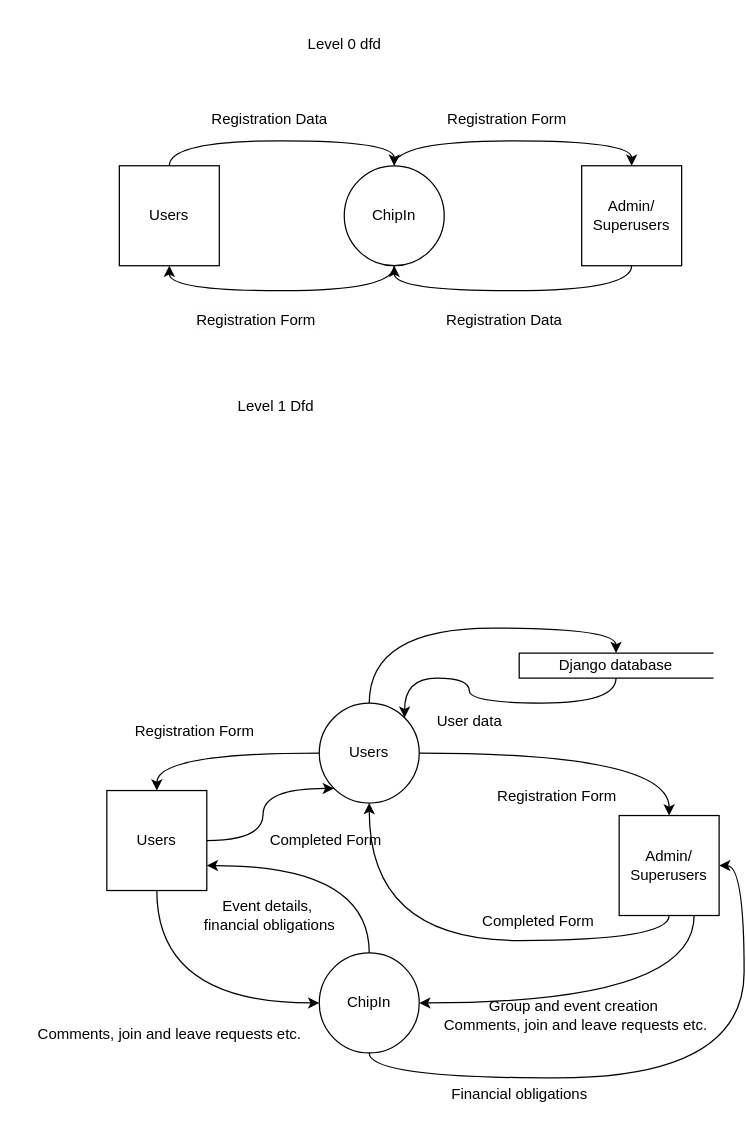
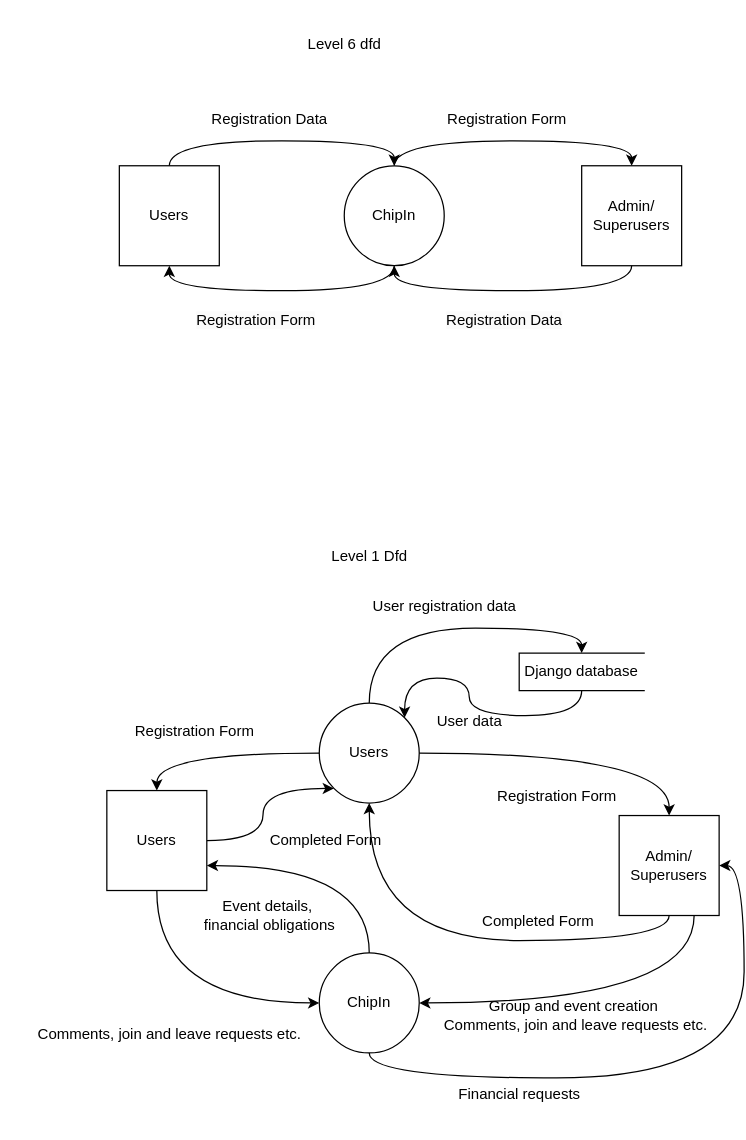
node "Level 0 dfd": label "Level 0 dfd" -> "Level 6 dfd"
node "Level 1 Dfd": moved (276, 407) -> (369, 557)
node "User registration data": added
node "Django database": size 194x25 -> 125x38
node "Financial obligations": label "Financial obligations" -> "Financial requests"
